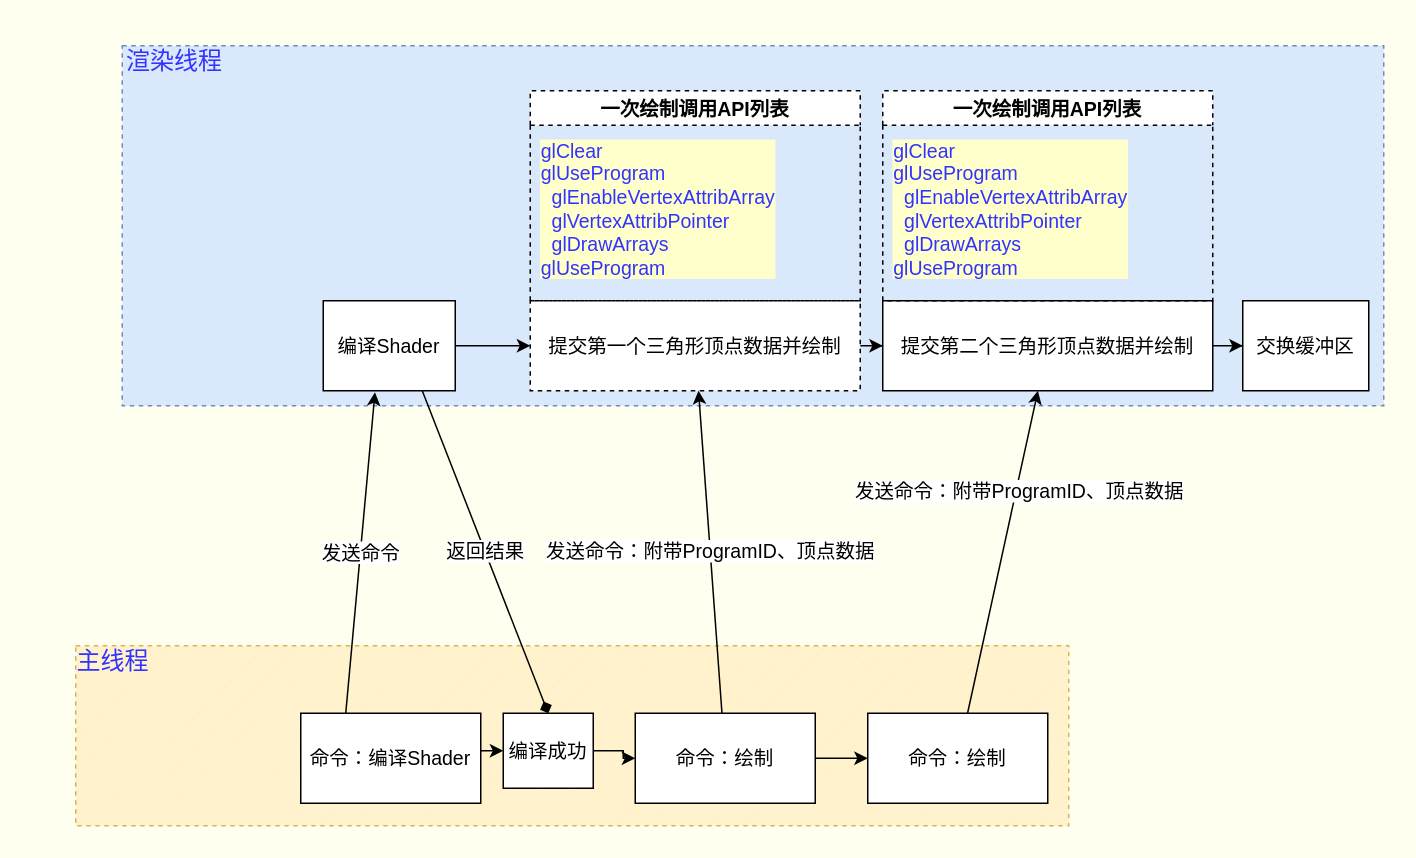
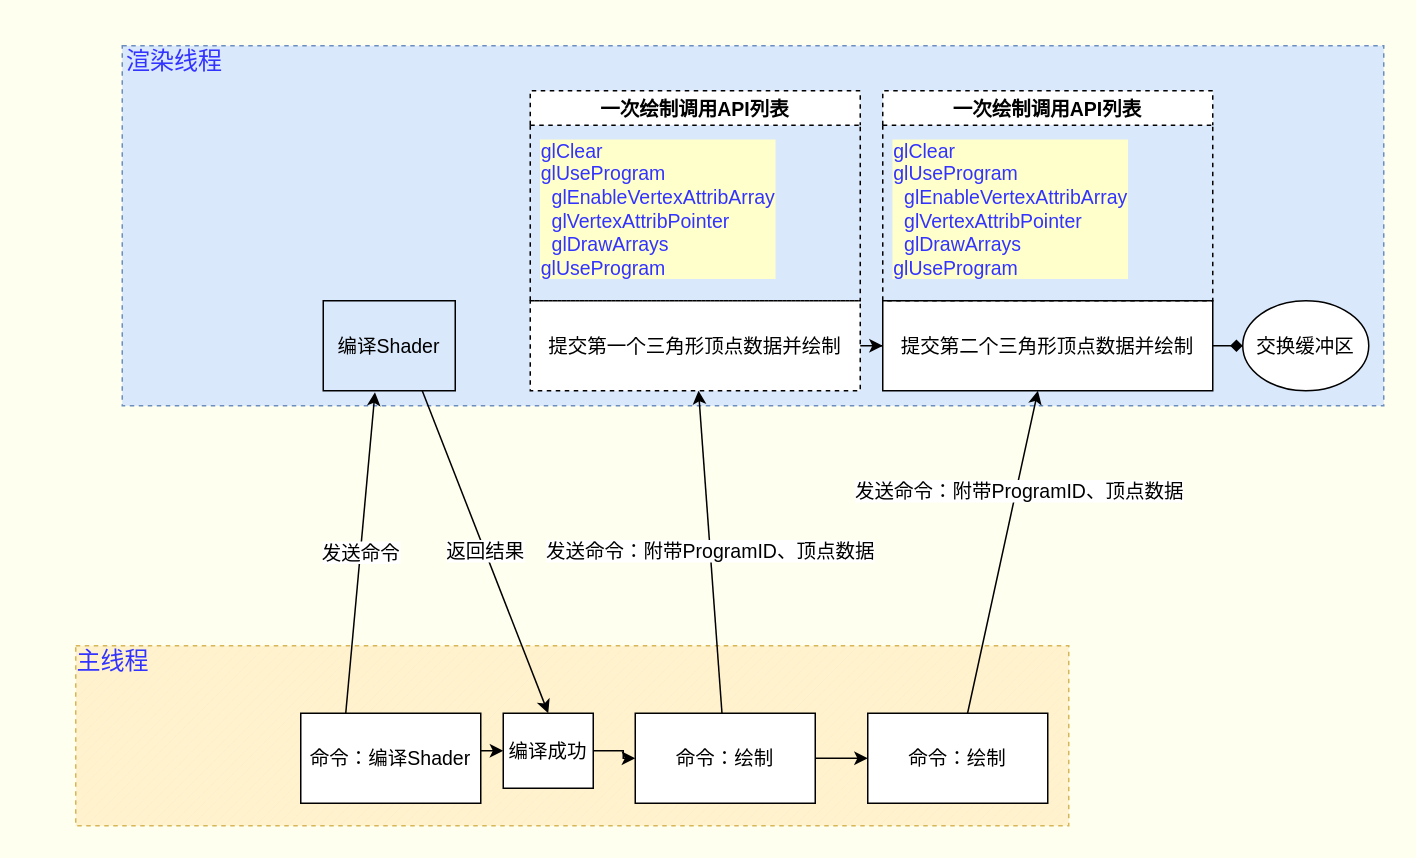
node "编译Shader": fillcolor #ffffff -> #dae8fc
edge "编译Shader" -> "提交第一个三角形顶点数据并绘制": removed
edge "提交第二个三角形顶点数据并绘制" -> "交换缓冲区": arrowhead classic -> diamond
node "交换缓冲区": shape rectangle -> ellipse
edge "编译Shader" -> "编译成功": arrowhead diamond -> classic
